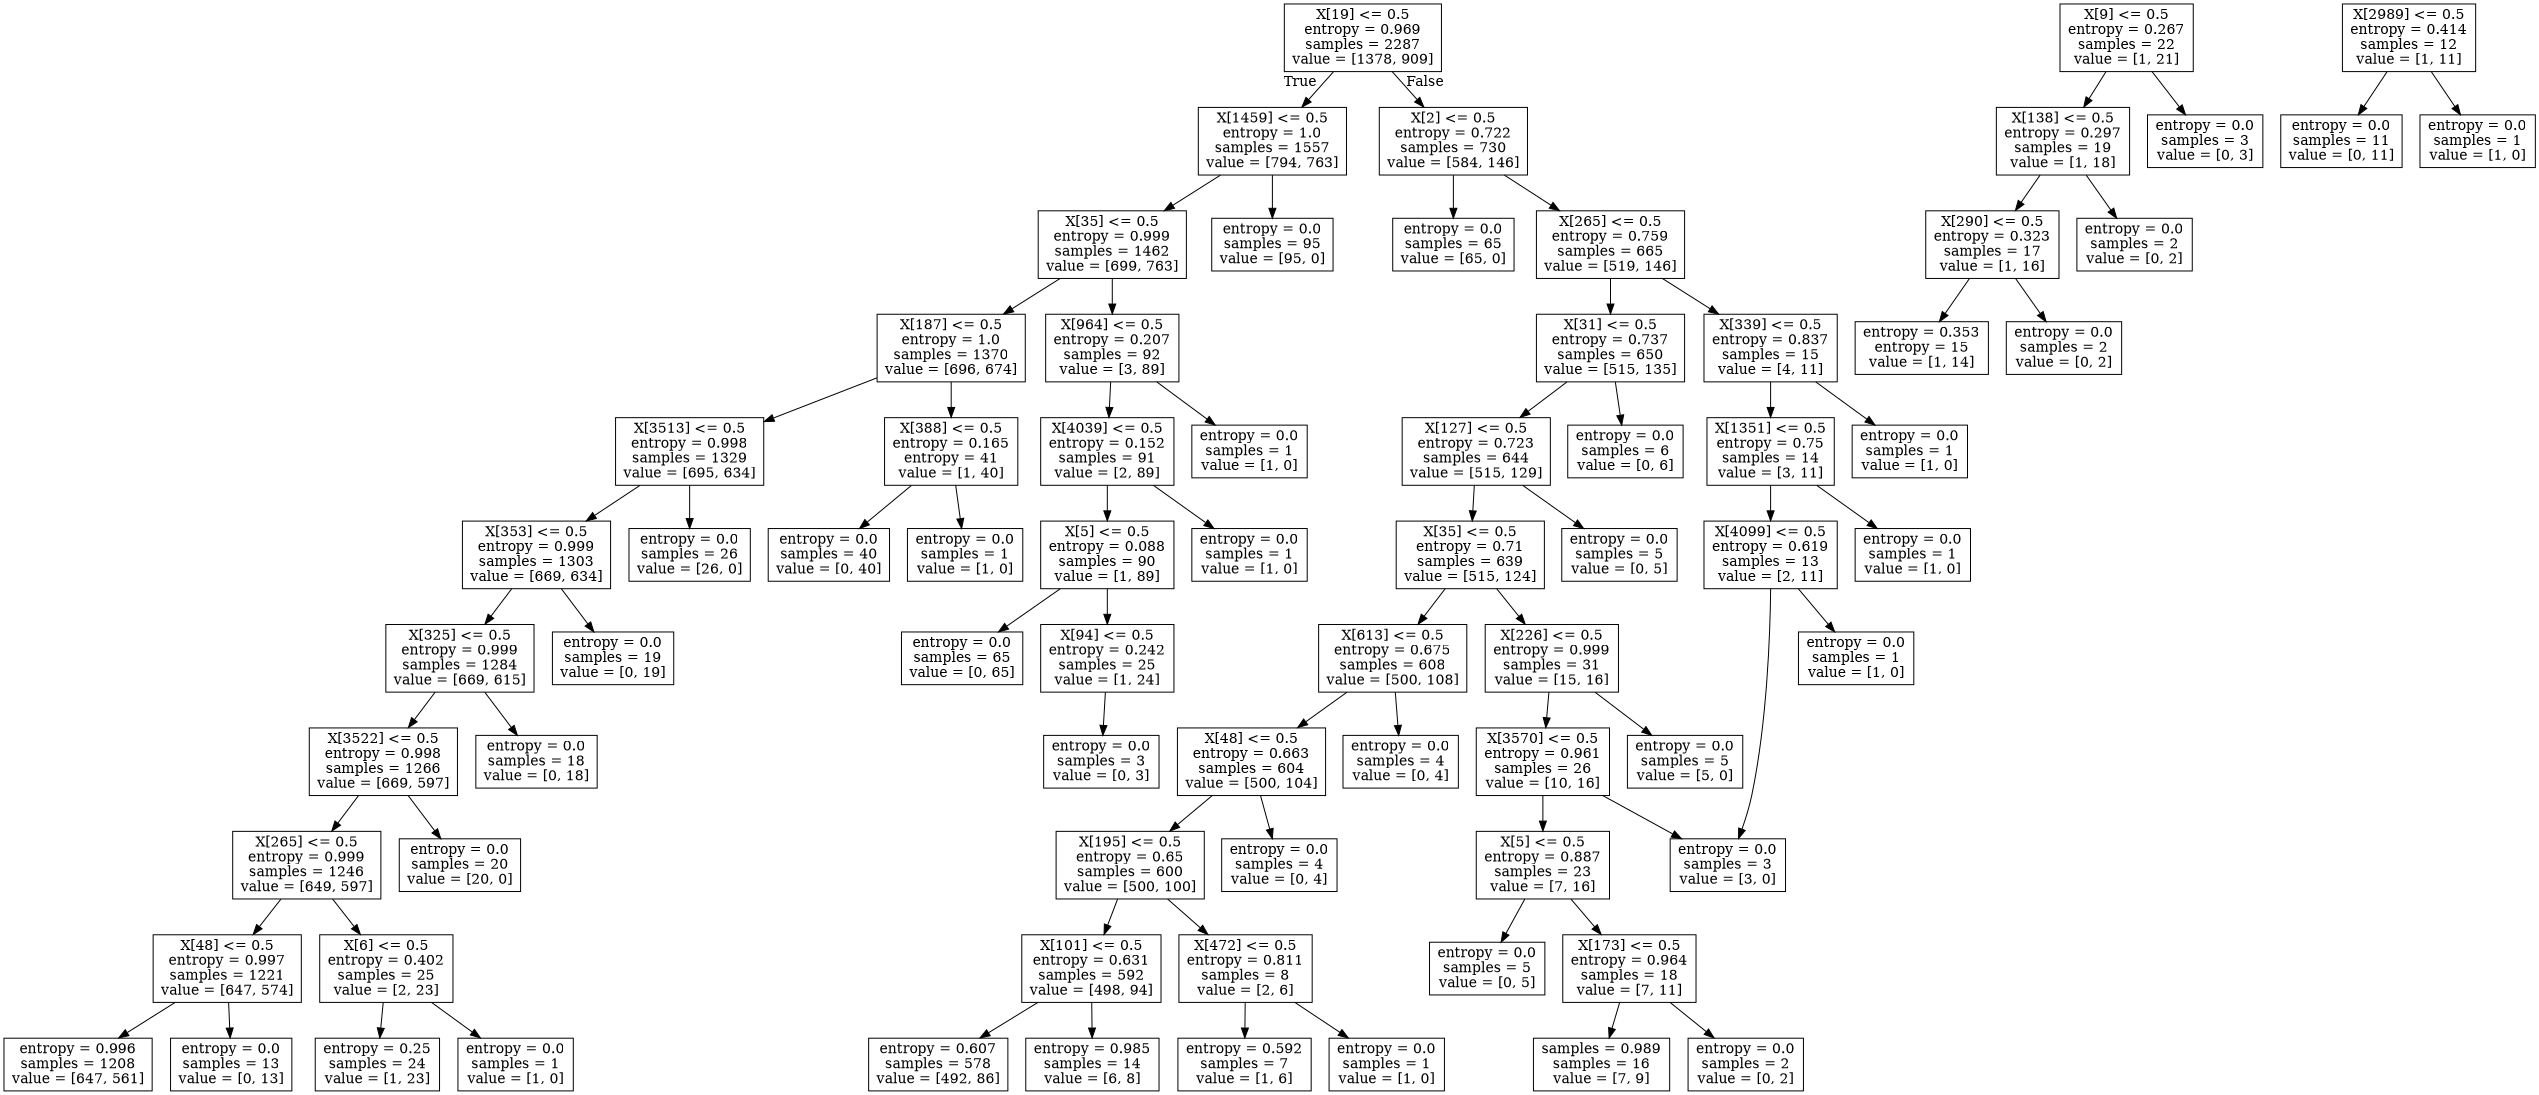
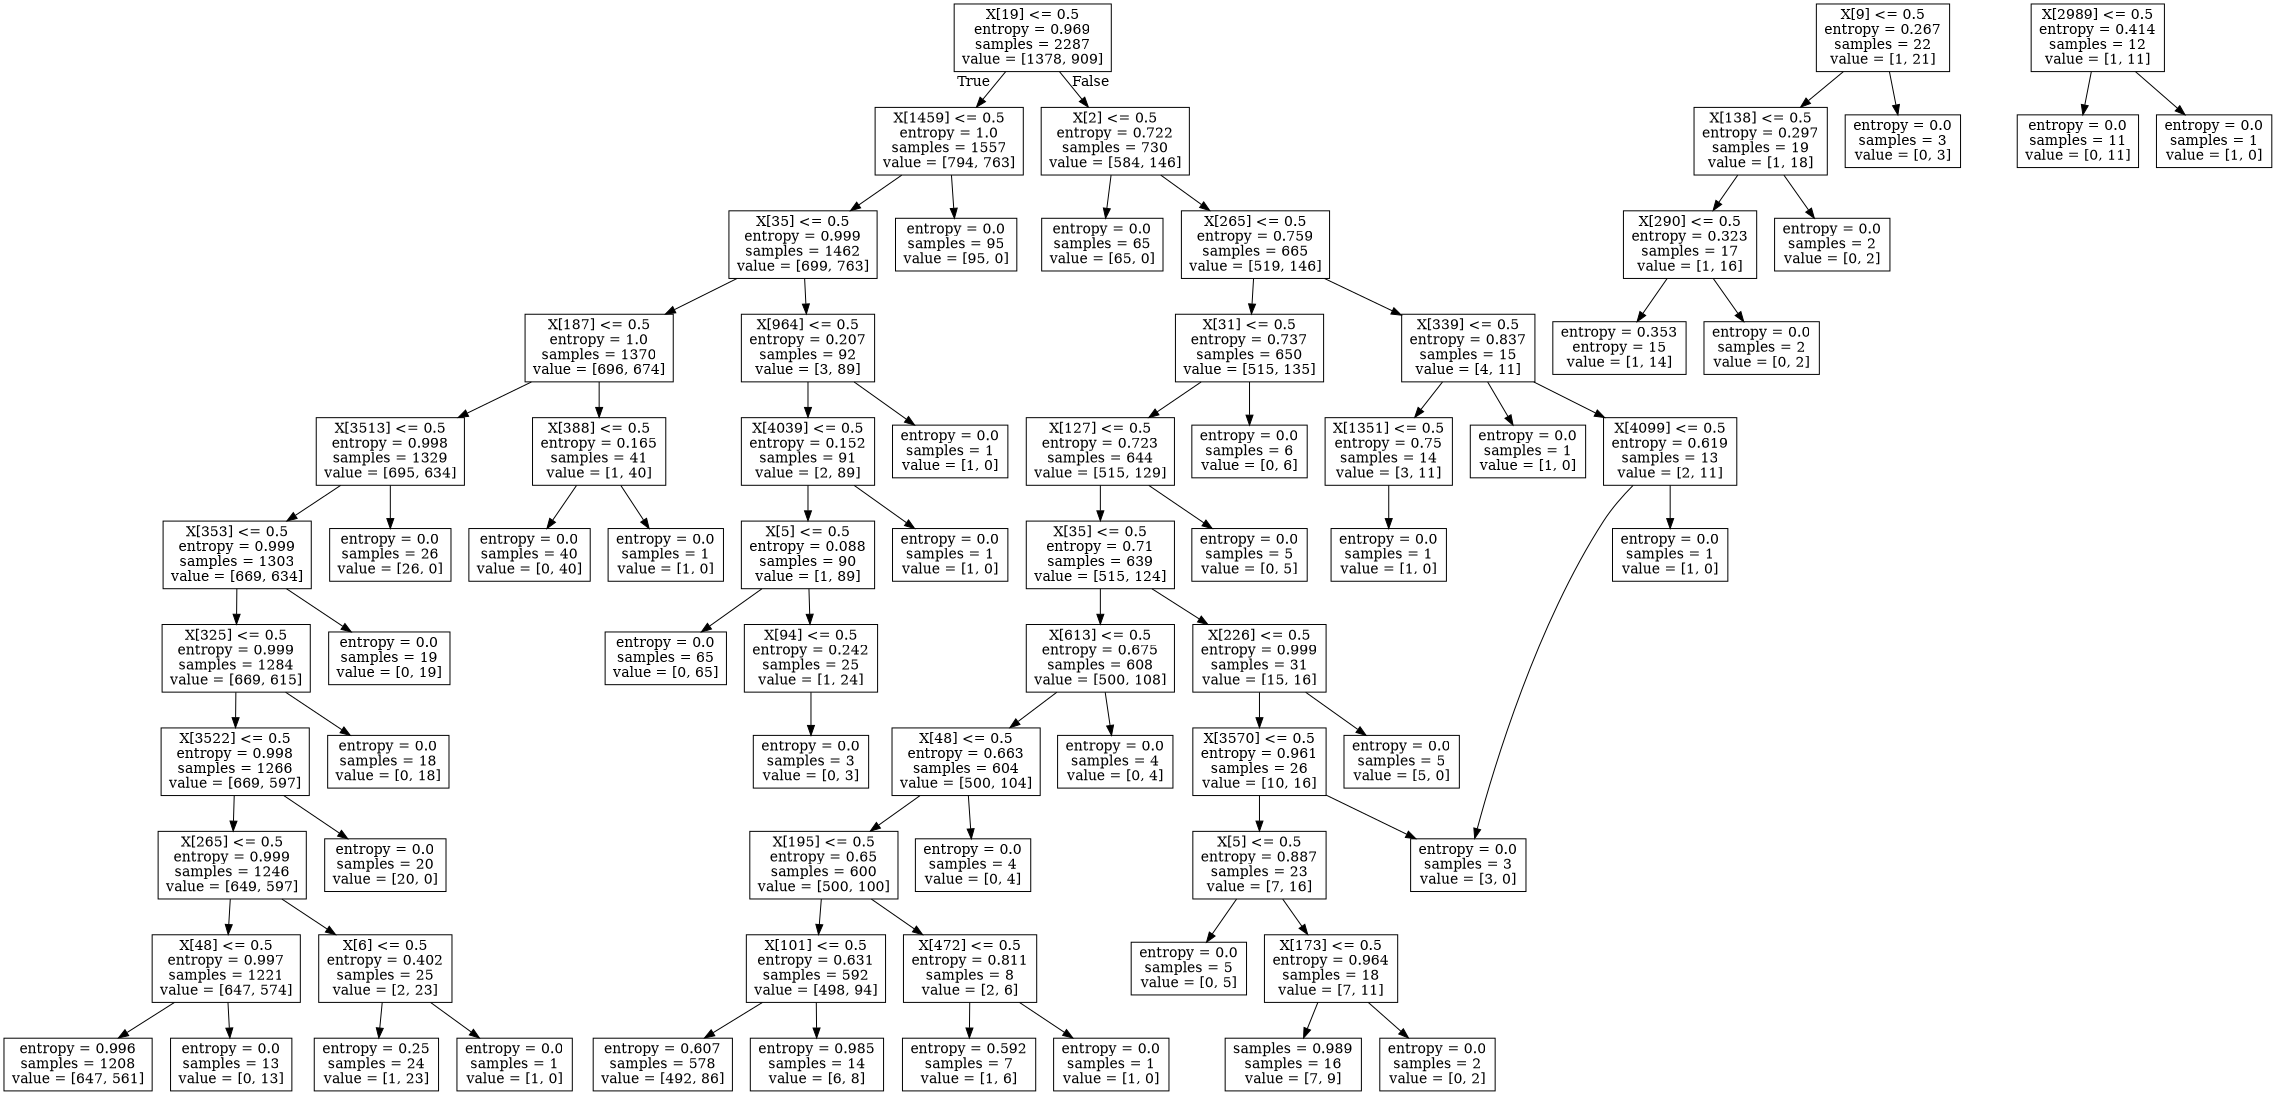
node "X[388] <= 0.5 entropy = 0.165 entropy = 41 value = [1, 40]": label "X[388] <= 0.5 entropy = 0.165 entropy = 41 value = [1, 40]" -> "X[388] <= 0.5 entropy = 0.165 samples = 41 value = [1, 40]"
edge "X[1351] <= 0.5 entropy = 0.75 samples = 14 value = [3, 11]" -> "X[4099] <= 0.5 entropy = 0.619 samples = 13 value = [2, 11]": now "X[339] <= 0.5 entropy = 0.837 samples = 15 value = [4, 11]" -> "X[4099] <= 0.5 entropy = 0.619 samples = 13 value = [2, 11]"
